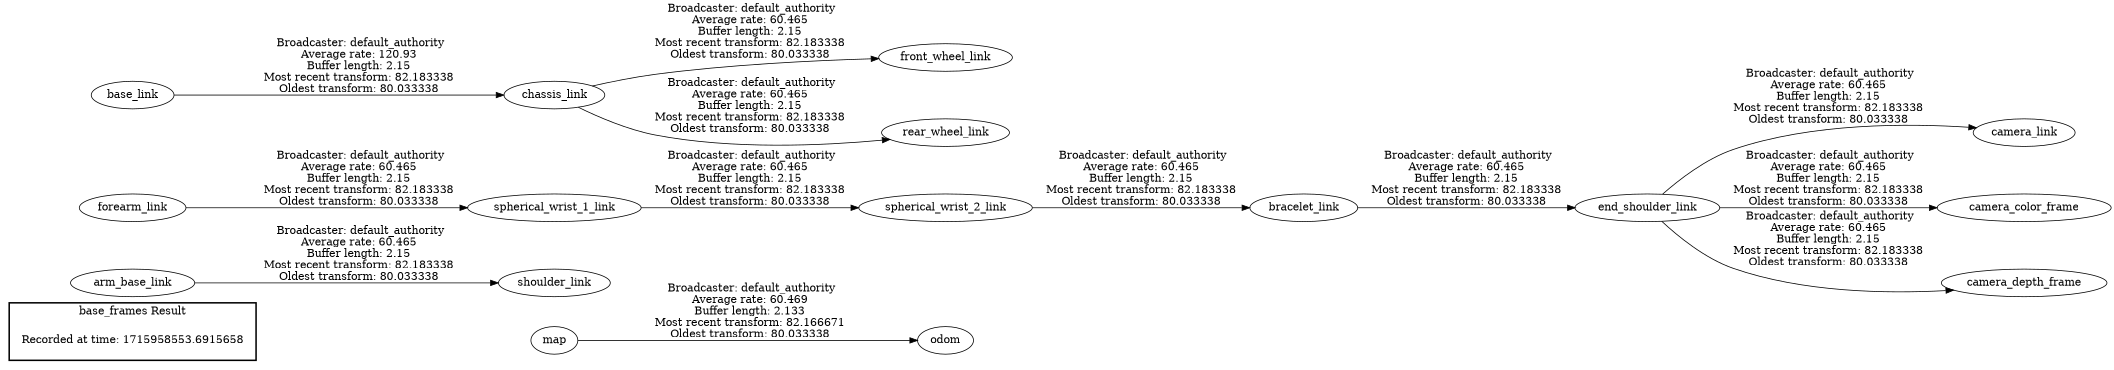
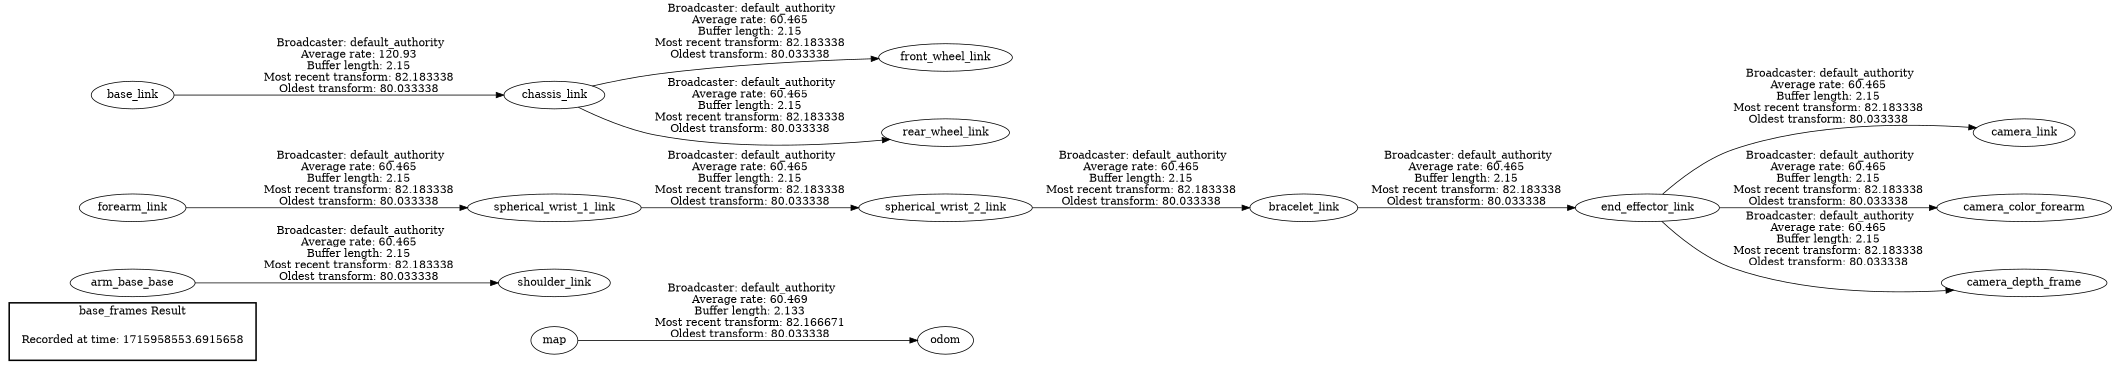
node "end_shoulder_link": label "end_shoulder_link" -> "end_effector_link"
node "camera_color_frame": label "camera_color_frame" -> "camera_color_forearm"
node "arm_base_link": label "arm_base_link" -> "arm_base_base"
